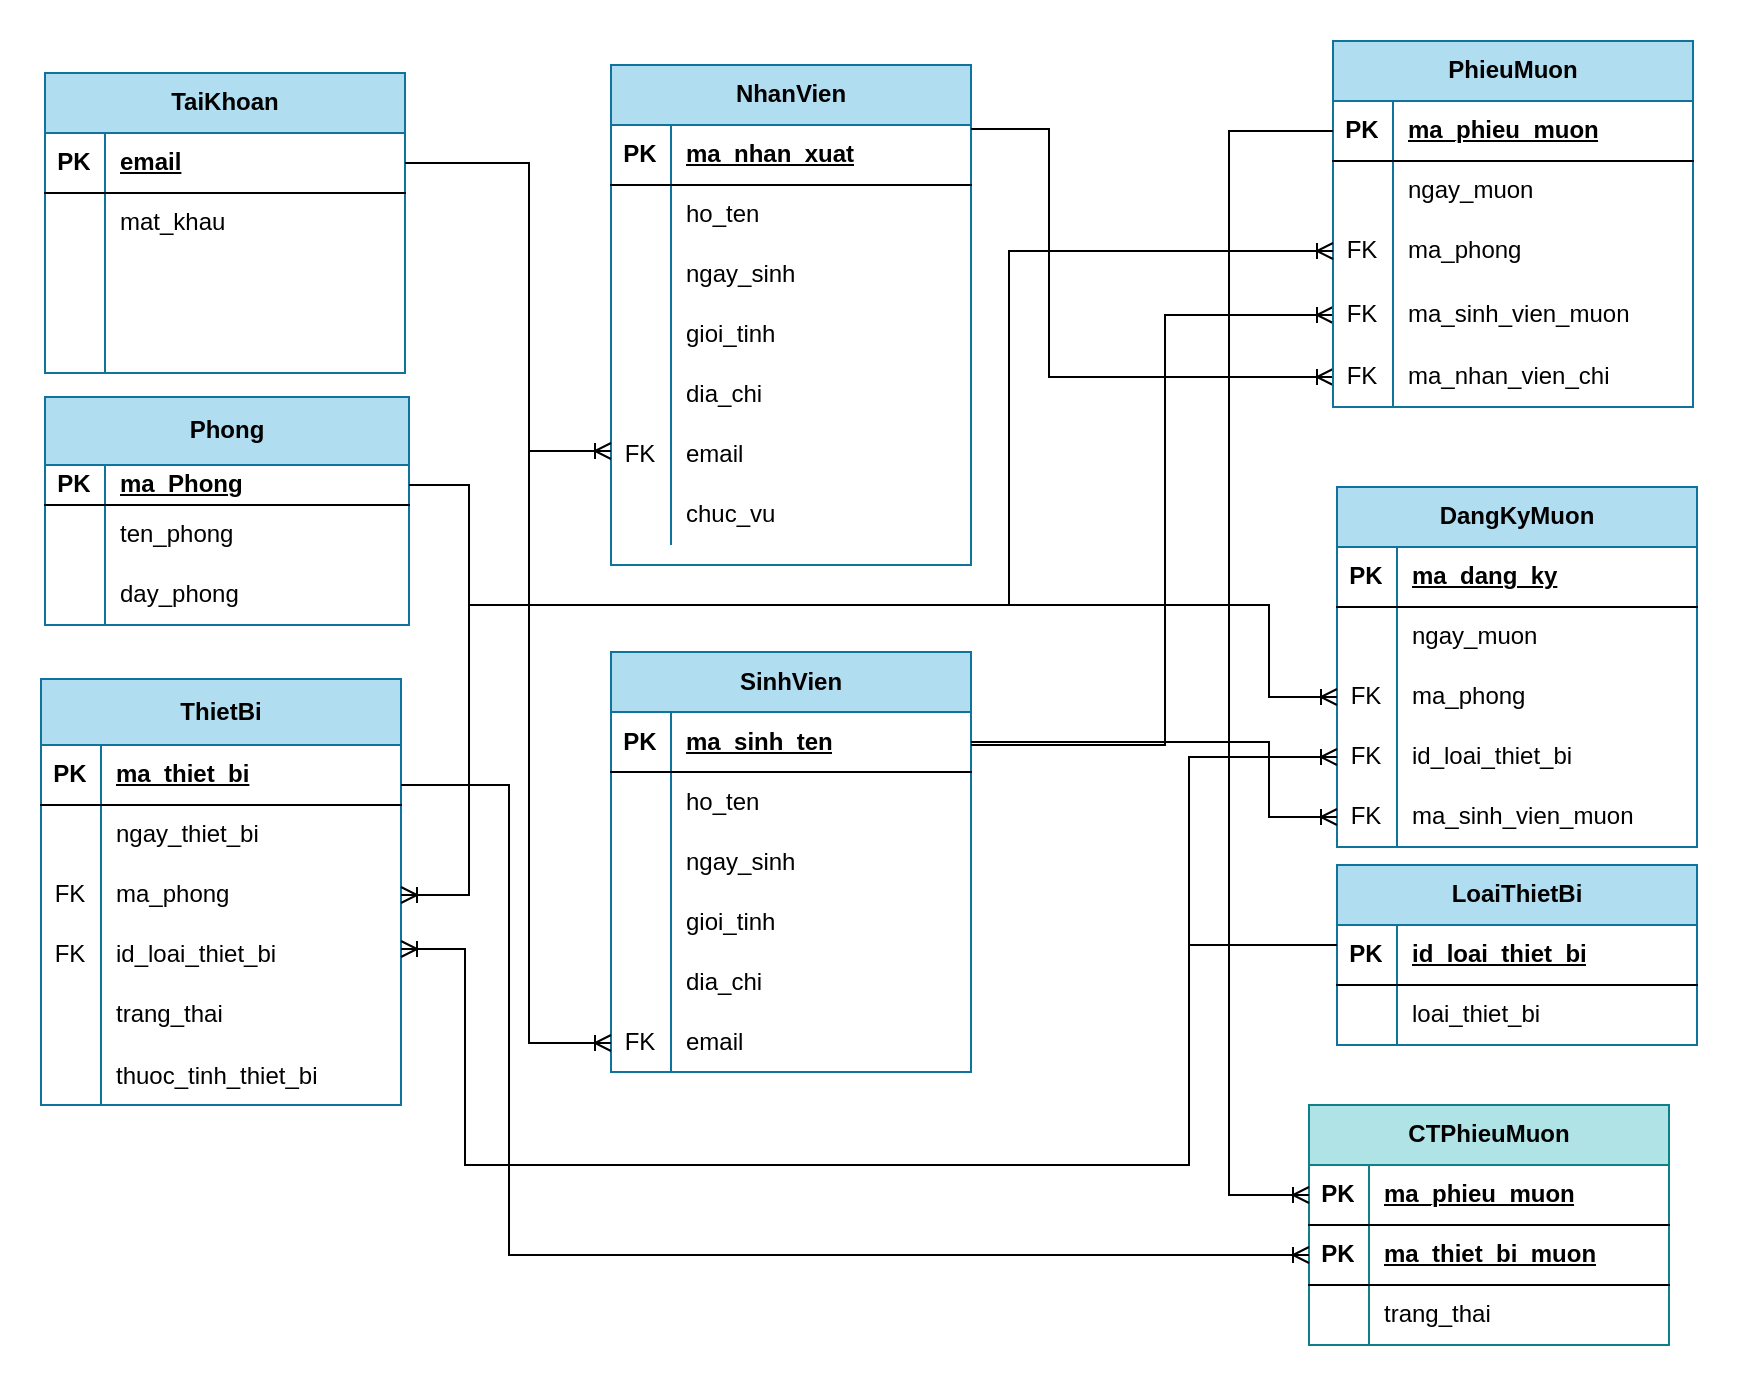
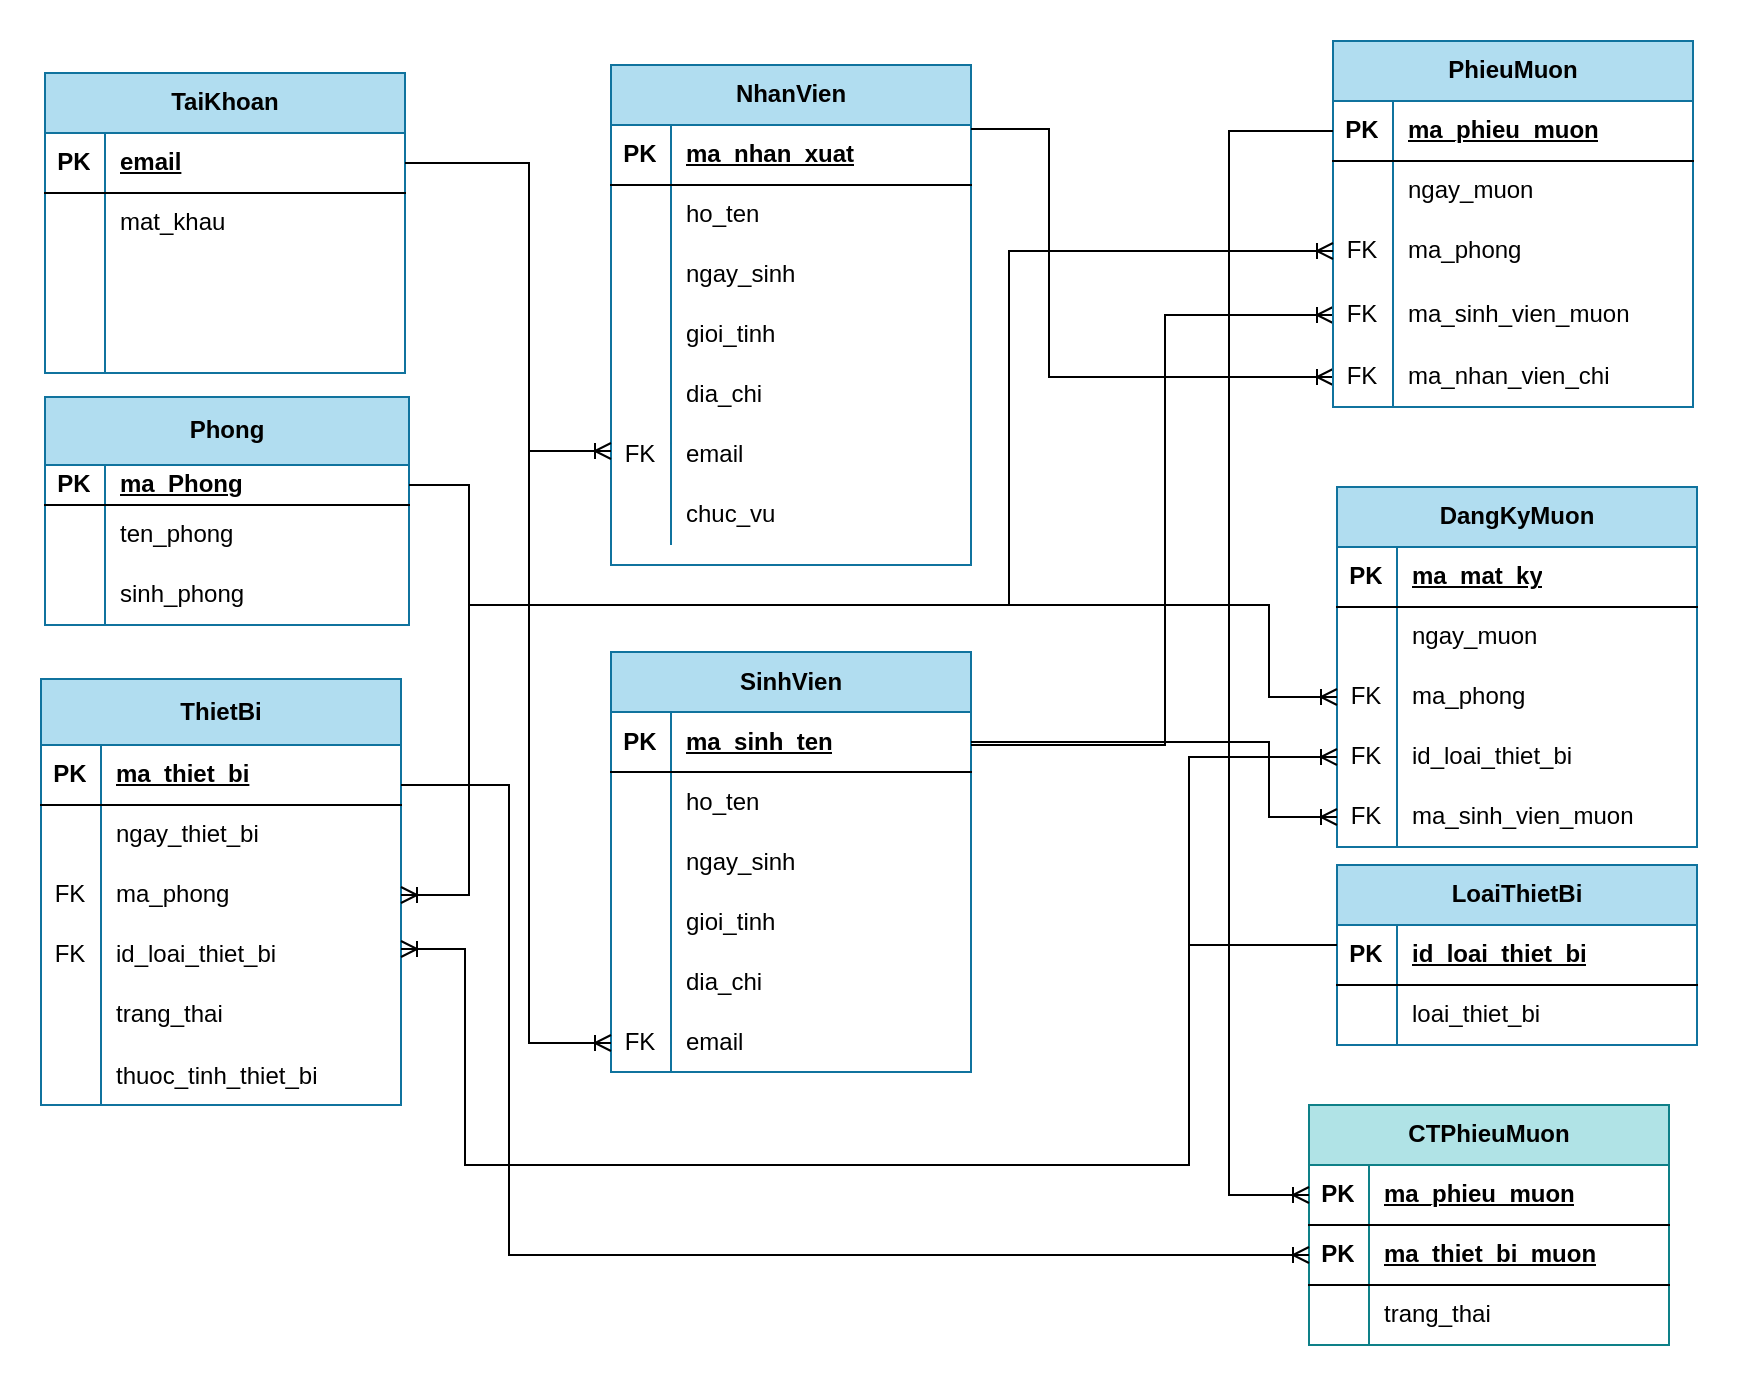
node "ma_dang_ky": label "ma_dang_ky" -> "ma_mat_ky"
node "day_phong": label "day_phong" -> "sinh_phong"
